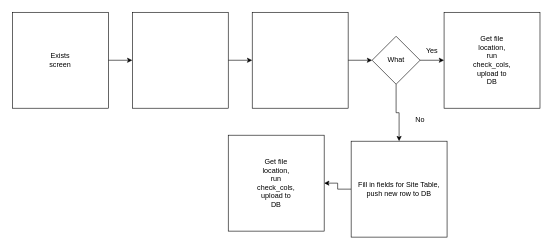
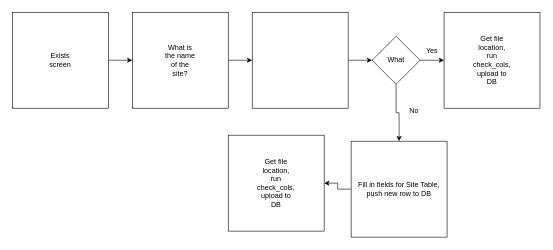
node "What is the name of the site?": added
node "No": moved (420, 120) -> (414, 111)
